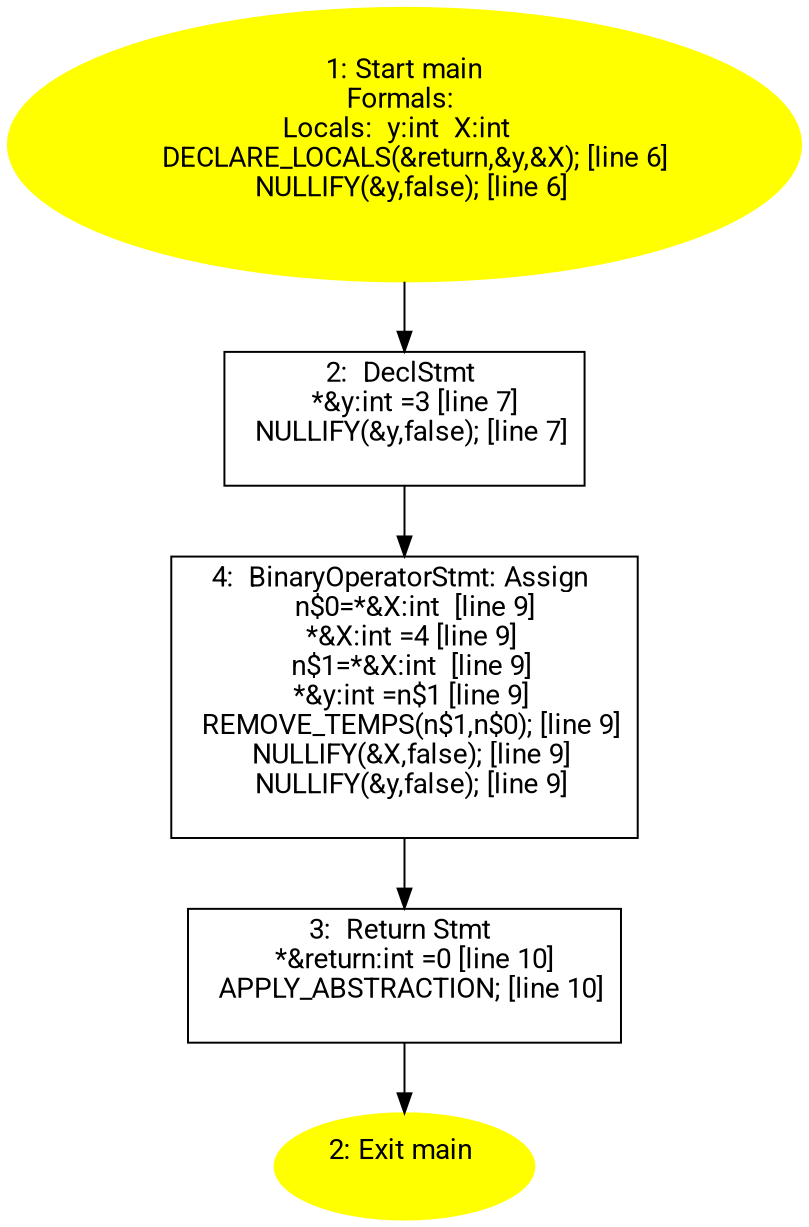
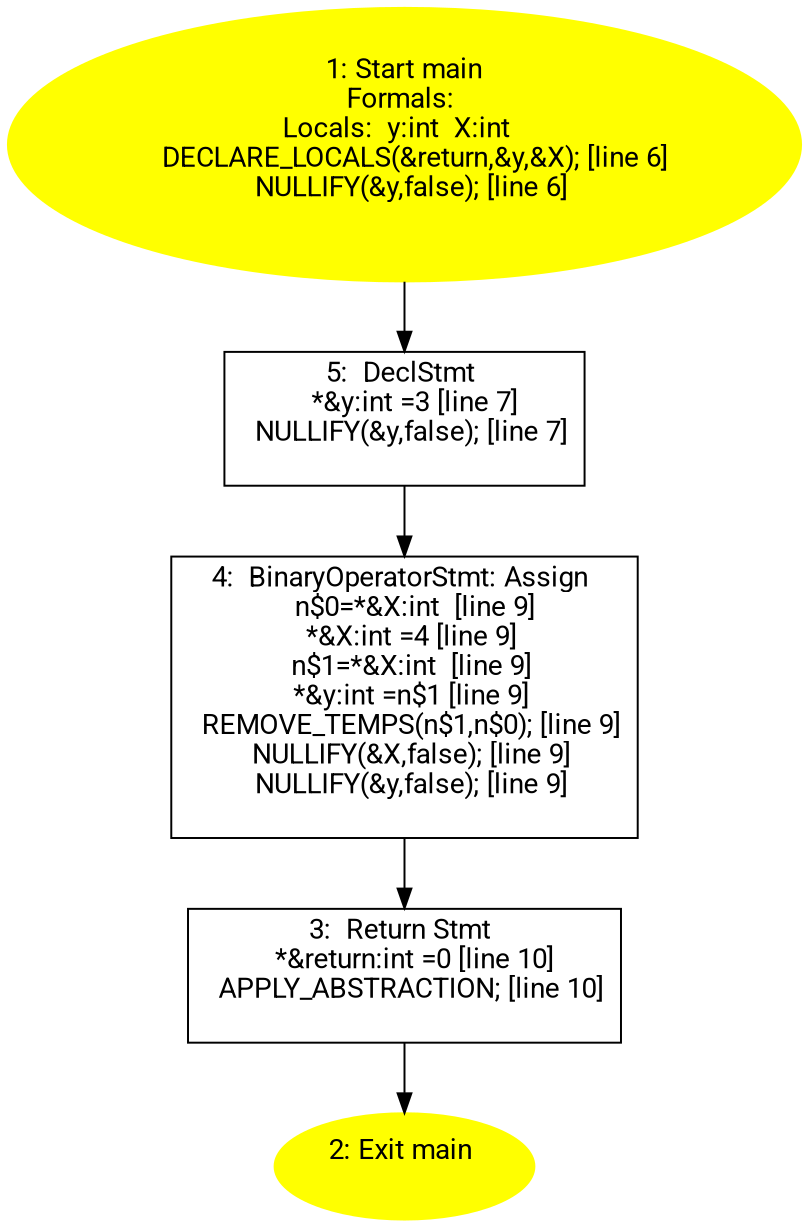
node "2:  DeclStmt *&y:int =3 [line 7] NULLIFY(&y,false); [line 7]": label "2:  DeclStmt *&y:int =3 [line 7] NULLIFY(&y,false); [line 7]" -> "5:  DeclStmt *&y:int =3 [line 7] NULLIFY(&y,false); [line 7]"
